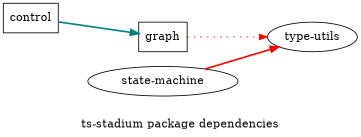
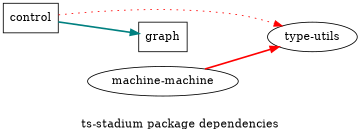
edge "graph" -> "type-utils": now "control" -> "type-utils"
node "state-machine": label "state-machine" -> "machine-machine"
